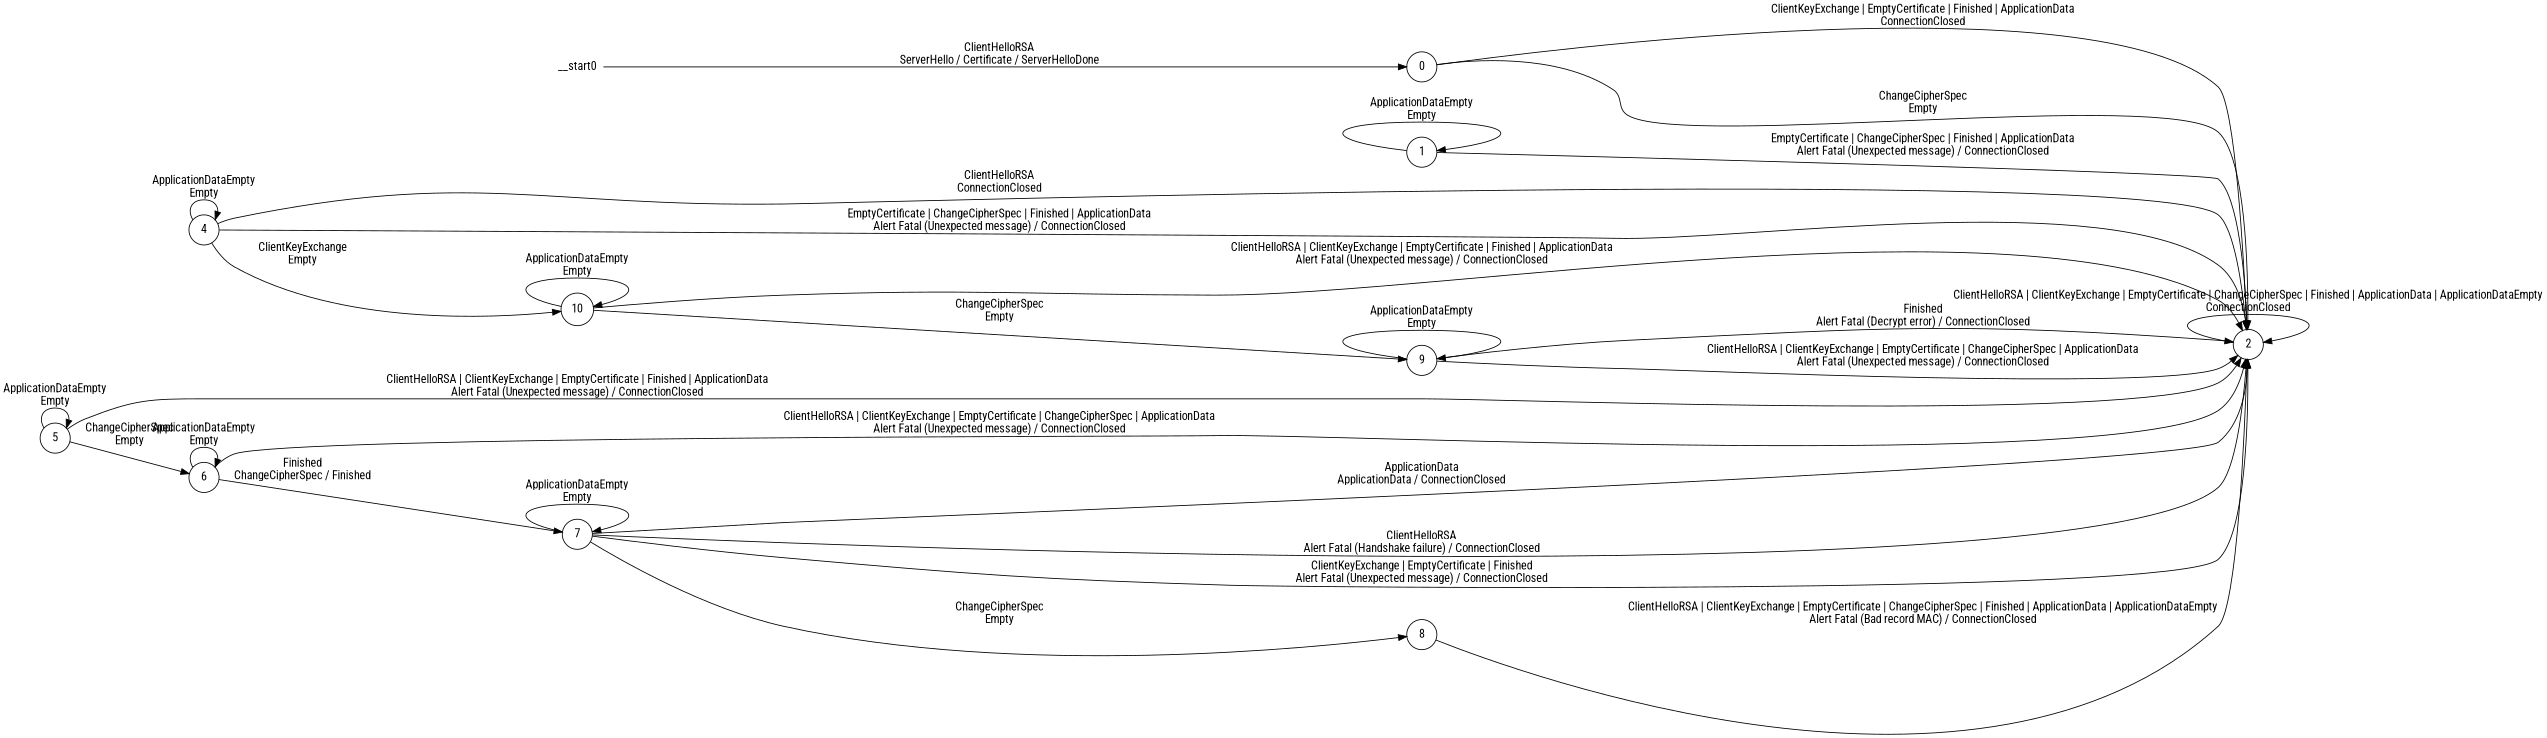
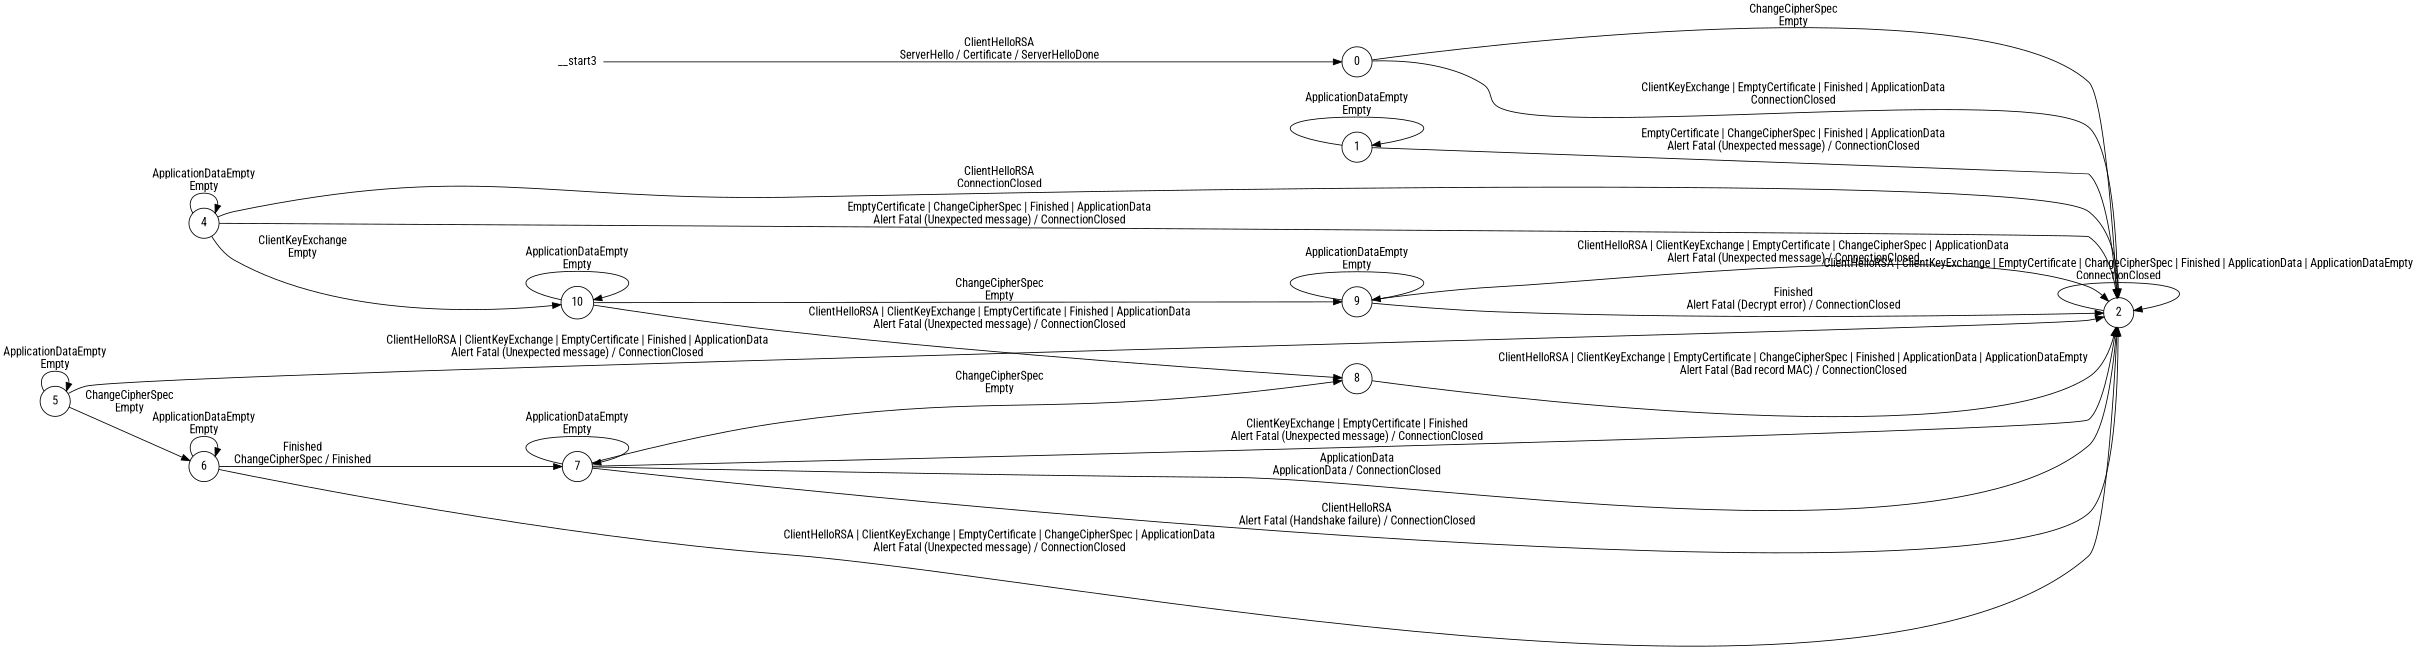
node "__start0": label "__start0" -> "__start3"
edge "10" -> "2": now "10" -> "8"
